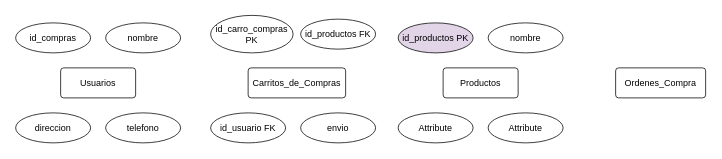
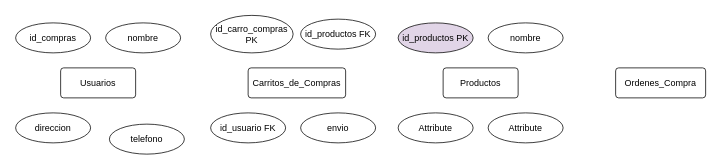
node "telefono": moved (143, 128) -> (147, 139)
